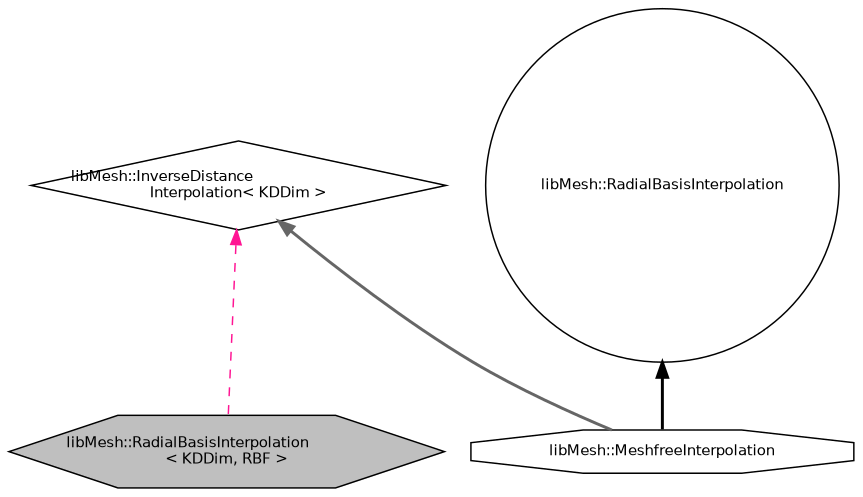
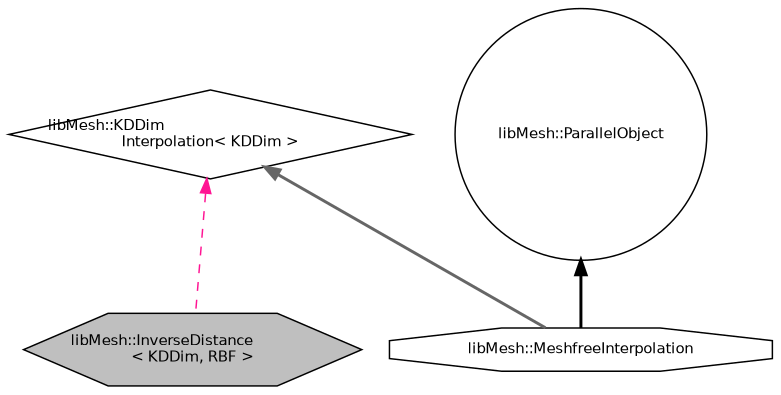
node "libMesh::InverseDistance Interpolation< KDDim >": label "libMesh::InverseDistance Interpolation< KDDim >" -> "libMesh::KDDim Interpolation< KDDim >"
node "libMesh::RadialBasisInterpolation": label "libMesh::RadialBasisInterpolation" -> "libMesh::ParallelObject"
node "libMesh::RadialBasisInterpolation < KDDim, RBF >": label "libMesh::RadialBasisInterpolation < KDDim, RBF >" -> "libMesh::InverseDistance < KDDim, RBF >"
